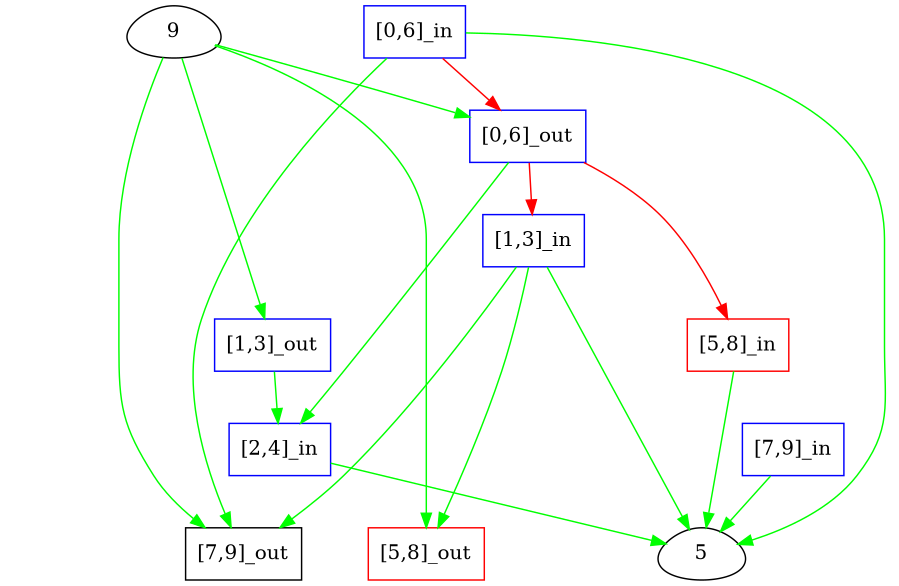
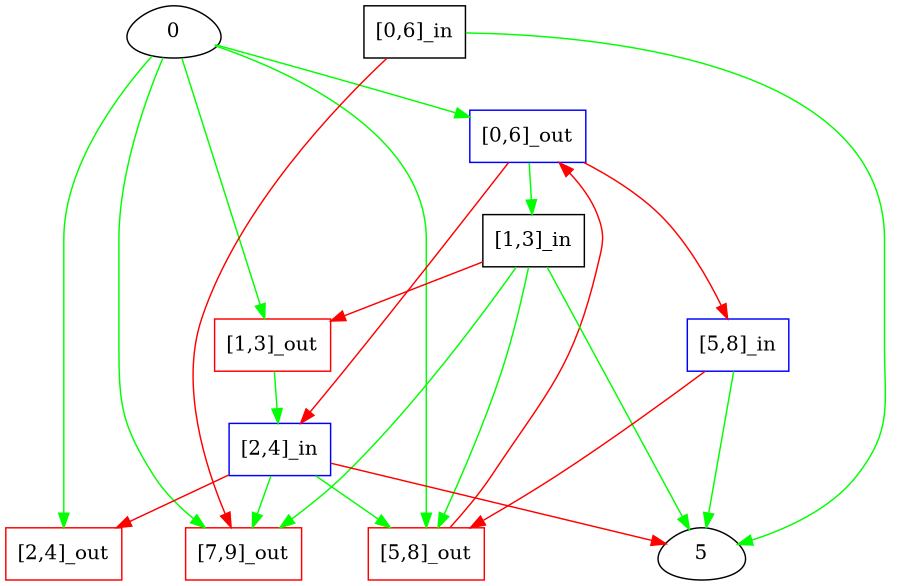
node "9": label "9" -> "0"
node "[0,6]_in": color blue -> black
edge "[0,6]_in" -> "[0,6]_out": now "[5,8]_out" -> "[0,6]_out"
edge "[0,6]_out" -> "[1,3]_in": color red -> green
node "[1,3]_in": color blue -> black
edge "[0,6]_in" -> "[7,9]_out": color green -> red
edge "[1,3]_in" -> "[1,3]_out": added
edge "[0,6]_out" -> "[2,4]_in": color green -> red
node "[1,3]_out": color blue -> red
node "[5,8]_in": color red -> blue
edge "[5,8]_in" -> "[5,8]_out": added
node "[7,9]_in": removed
edge "[2,4]_in" -> "[7,9]_out": added
edge "[2,4]_in" -> "[5,8]_out": added
edge "[2,4]_in" -> "5": color green -> red
node "[2,4]_out": added
node "[7,9]_out": color black -> red
